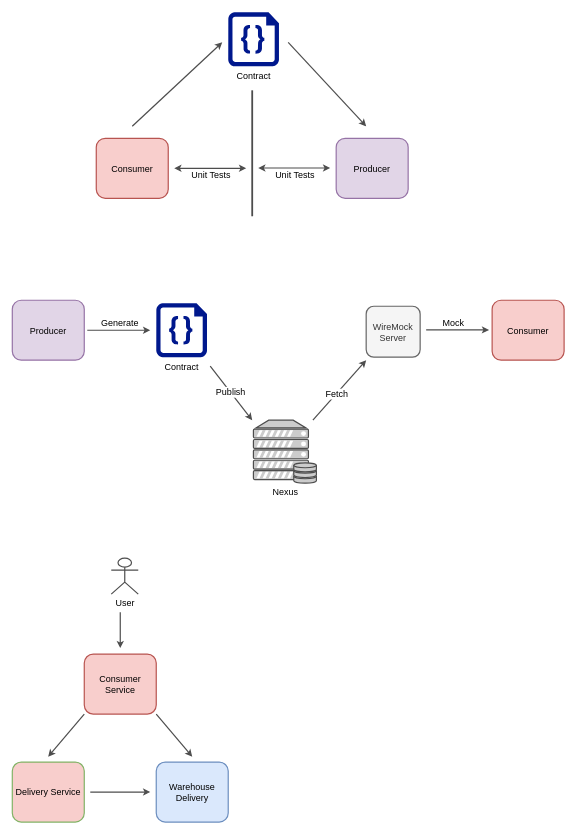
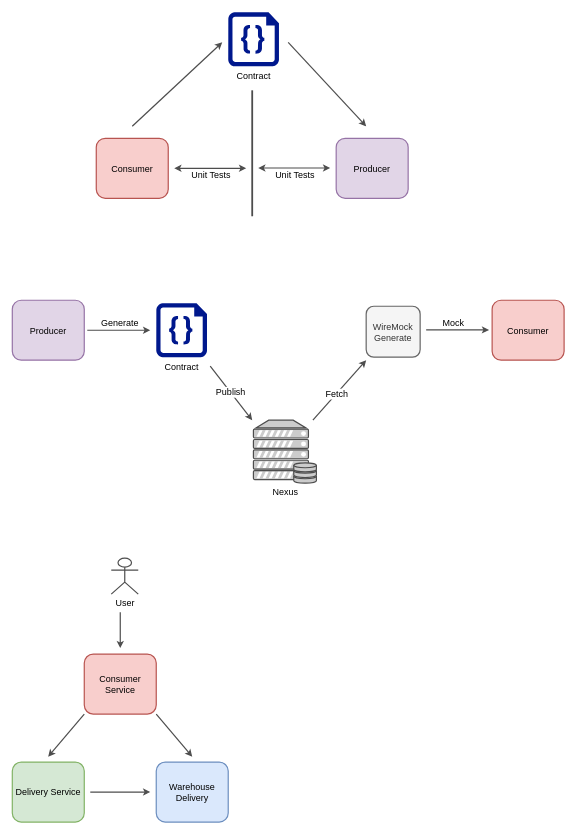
node "WireMock Server": label "WireMock Server" -> "WireMock Generate"
node "Delivery Service": fillcolor #f8cecc -> #d5e8d4
